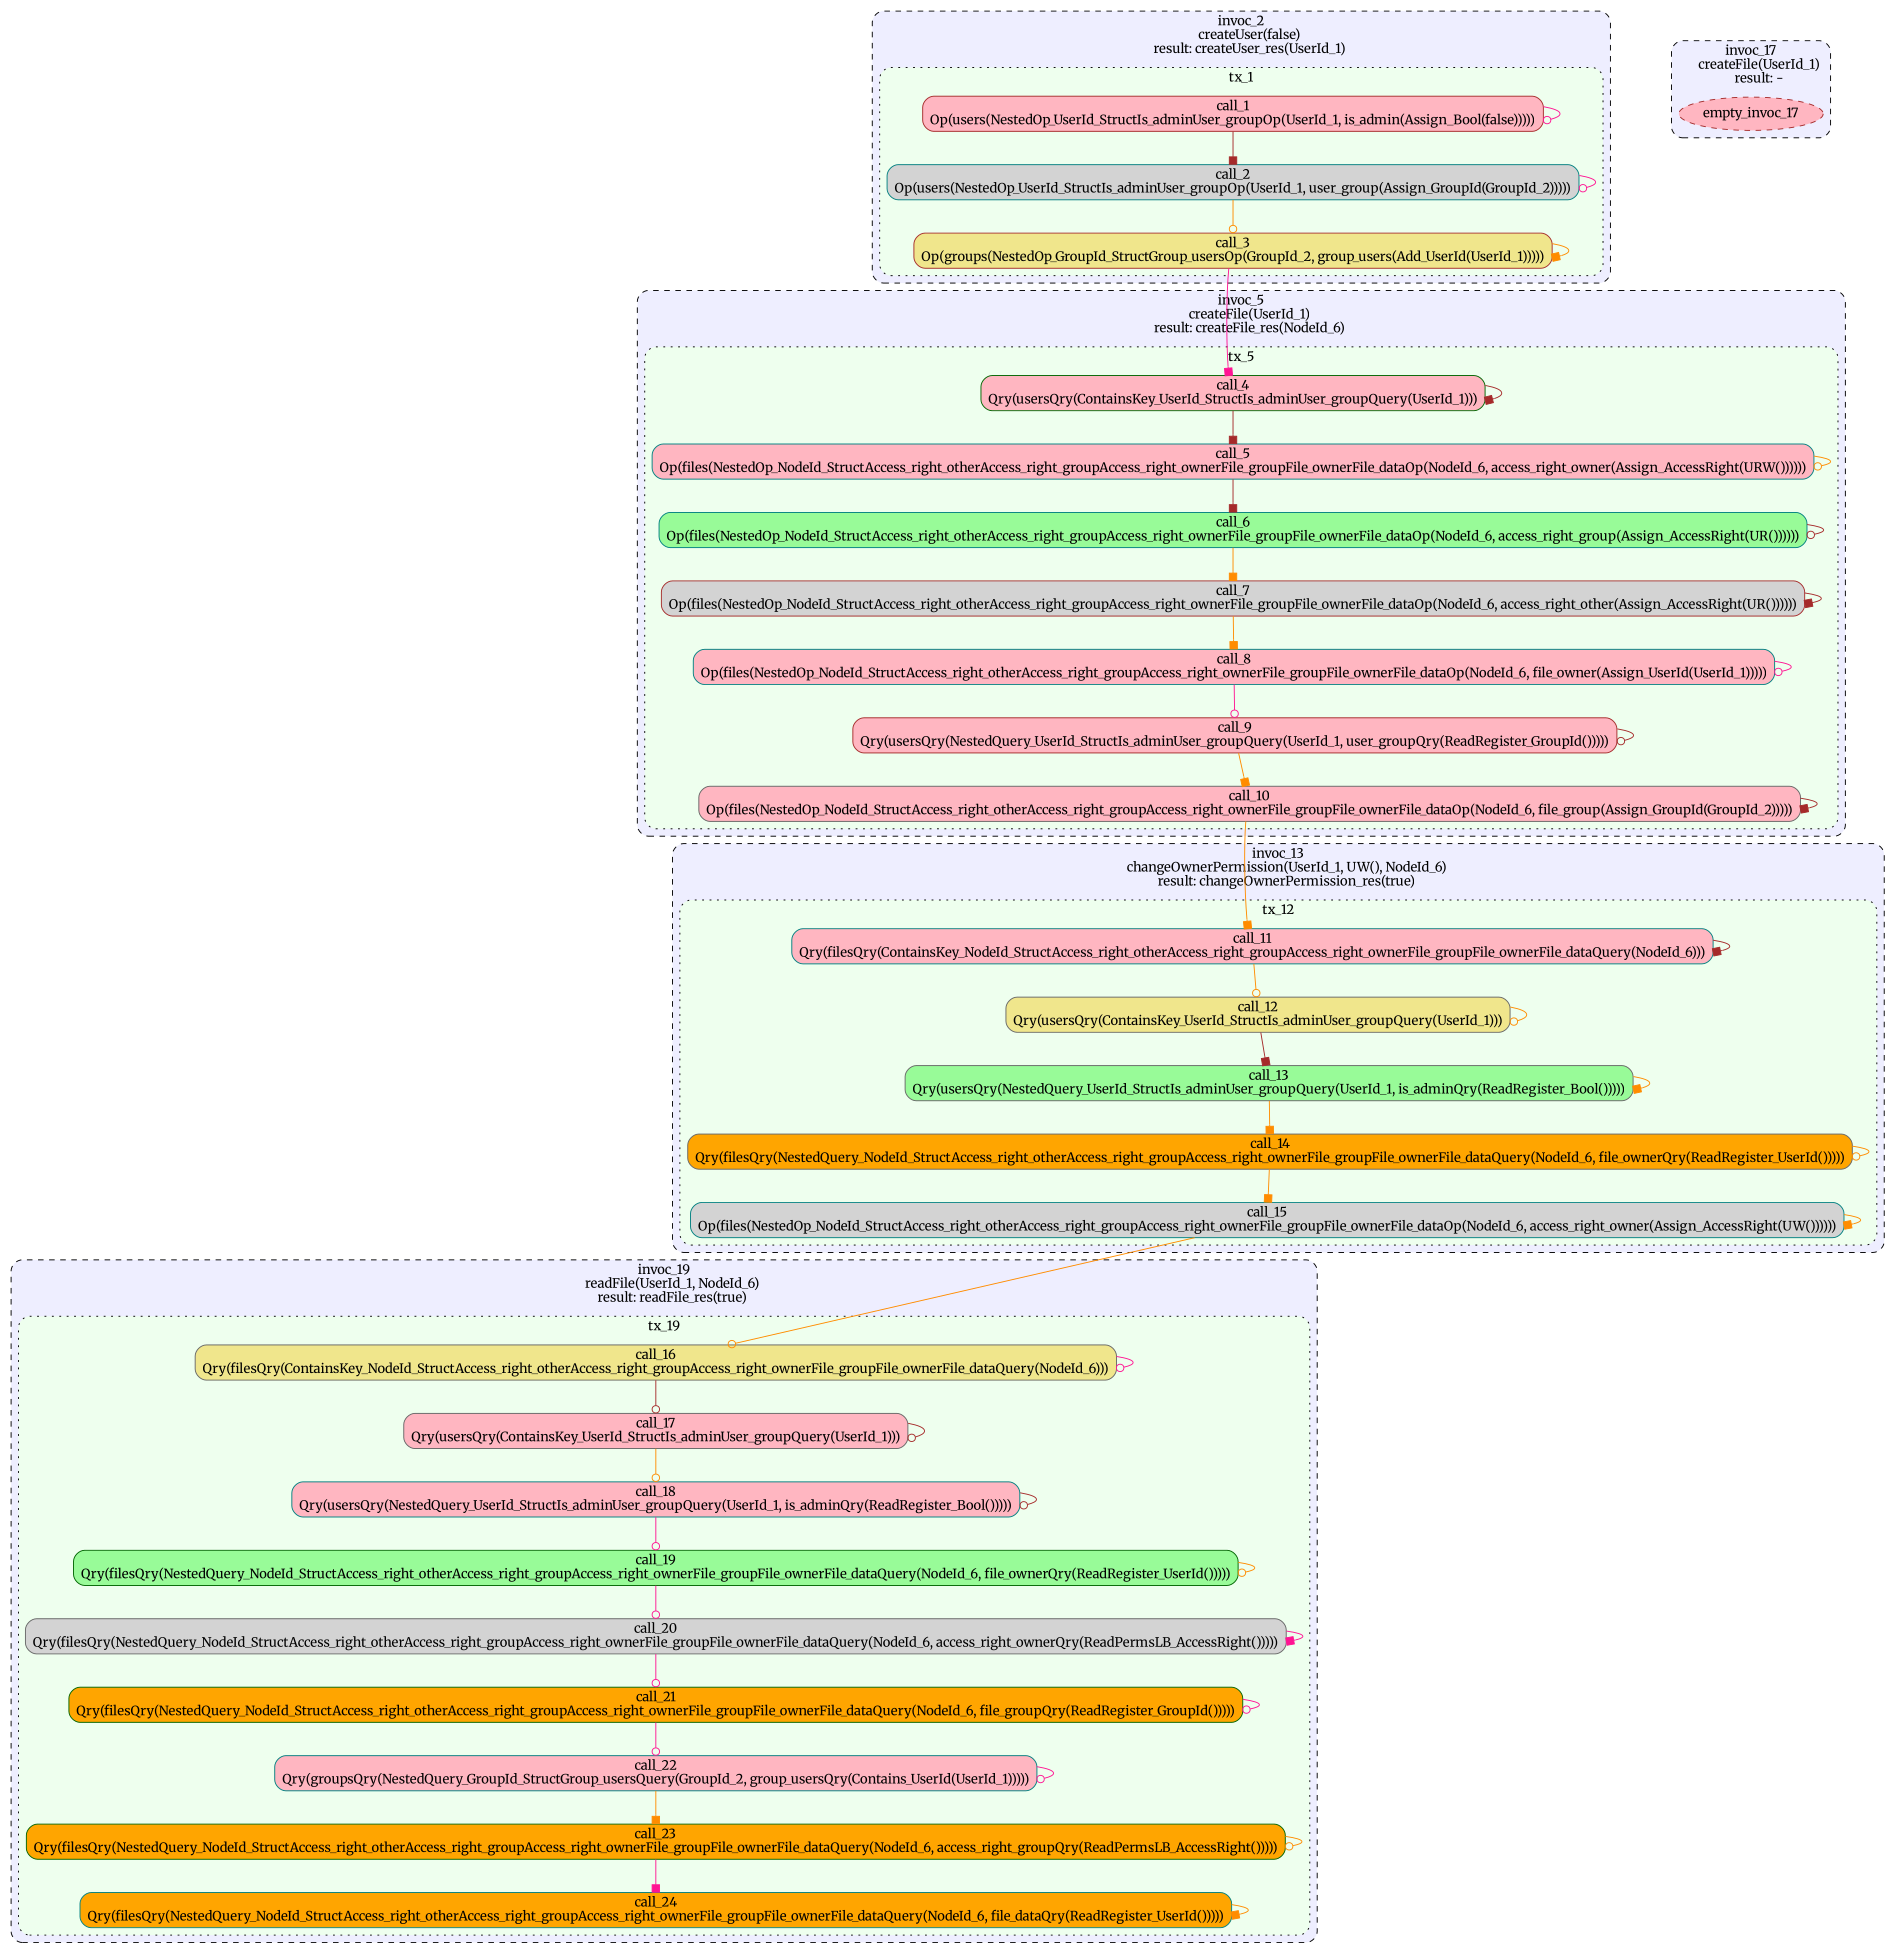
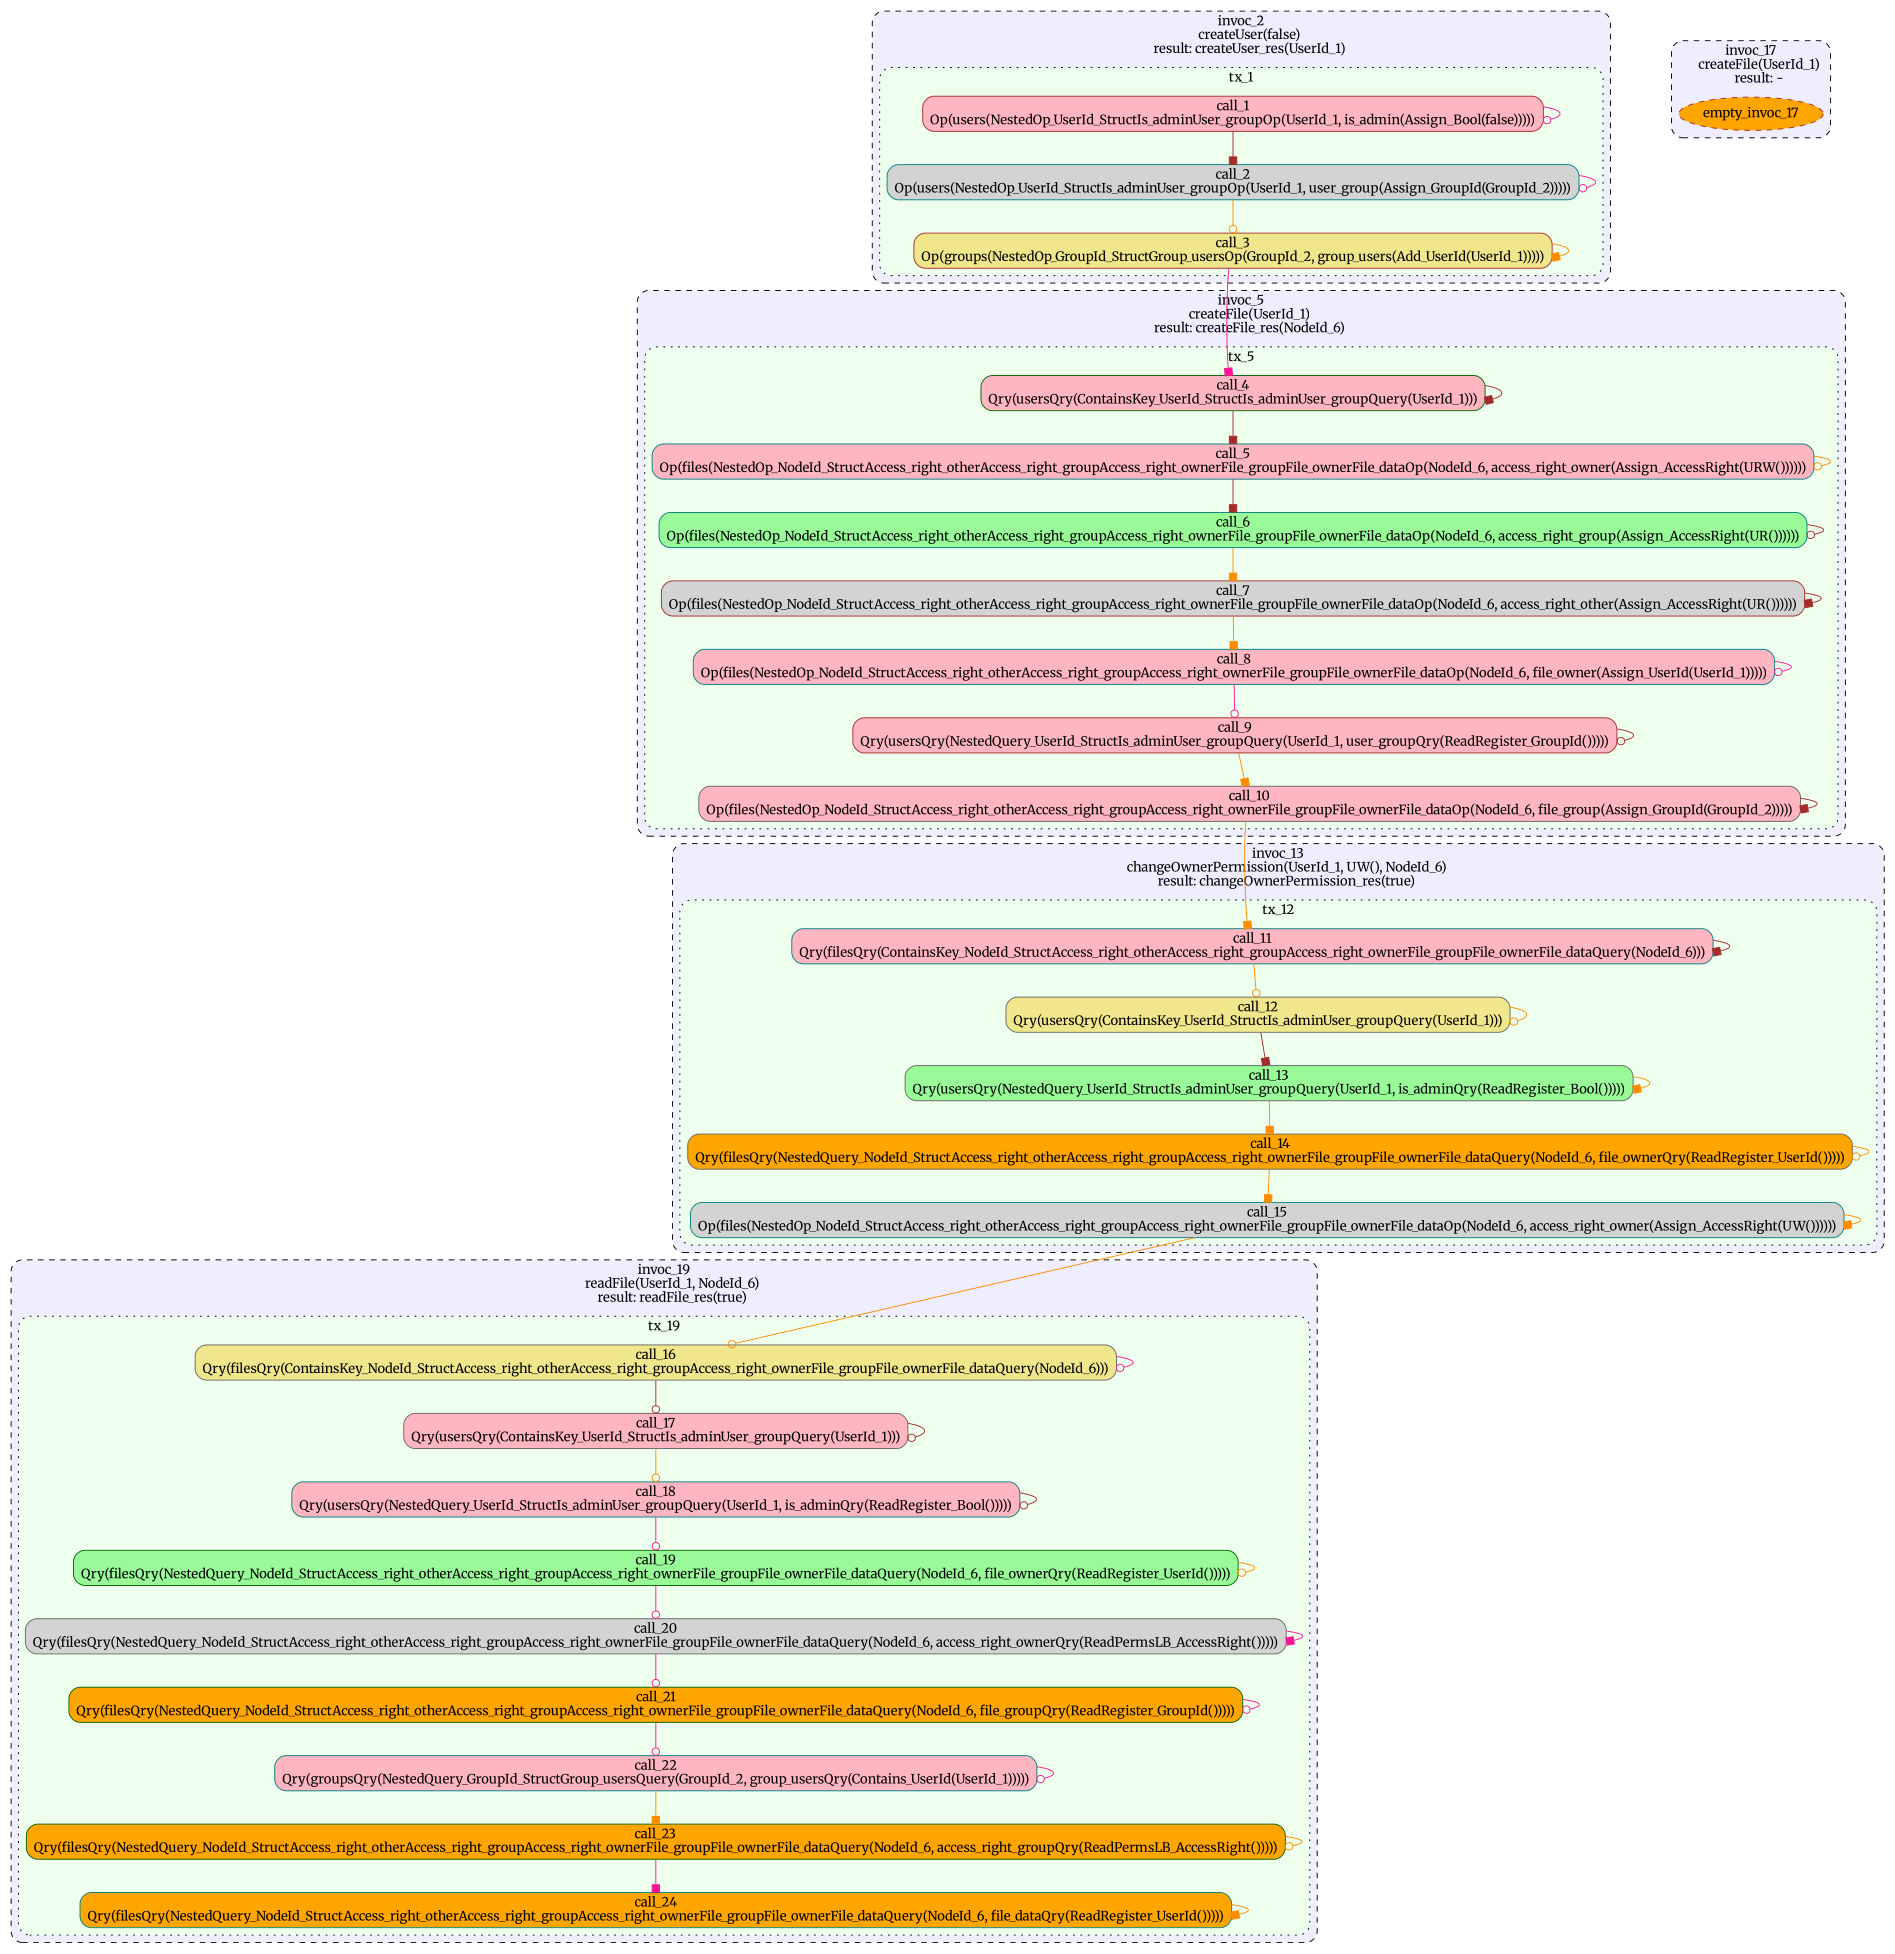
node "empty_invoc_17": fillcolor lightpink -> orange
